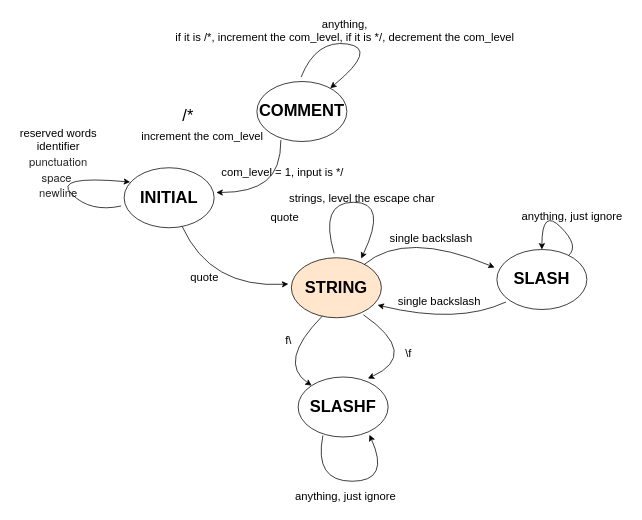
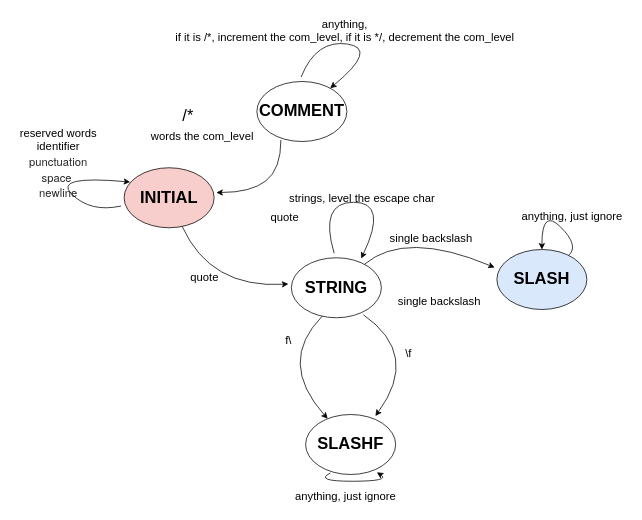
node "increment the com_level": label "increment the com_level" -> "words the com_level"
node "com_level = 1, input is */": removed
node "INITIAL": fillcolor #ffffff -> #f8cecc
node "SLASH": fillcolor #ffffff -> #dae8fc
node "STRING": fillcolor #ffe6cc -> #ffffff
edge "SLASH" -> "STRING": removed
node "SLASHF": moved (343, 407) -> (351, 444)
